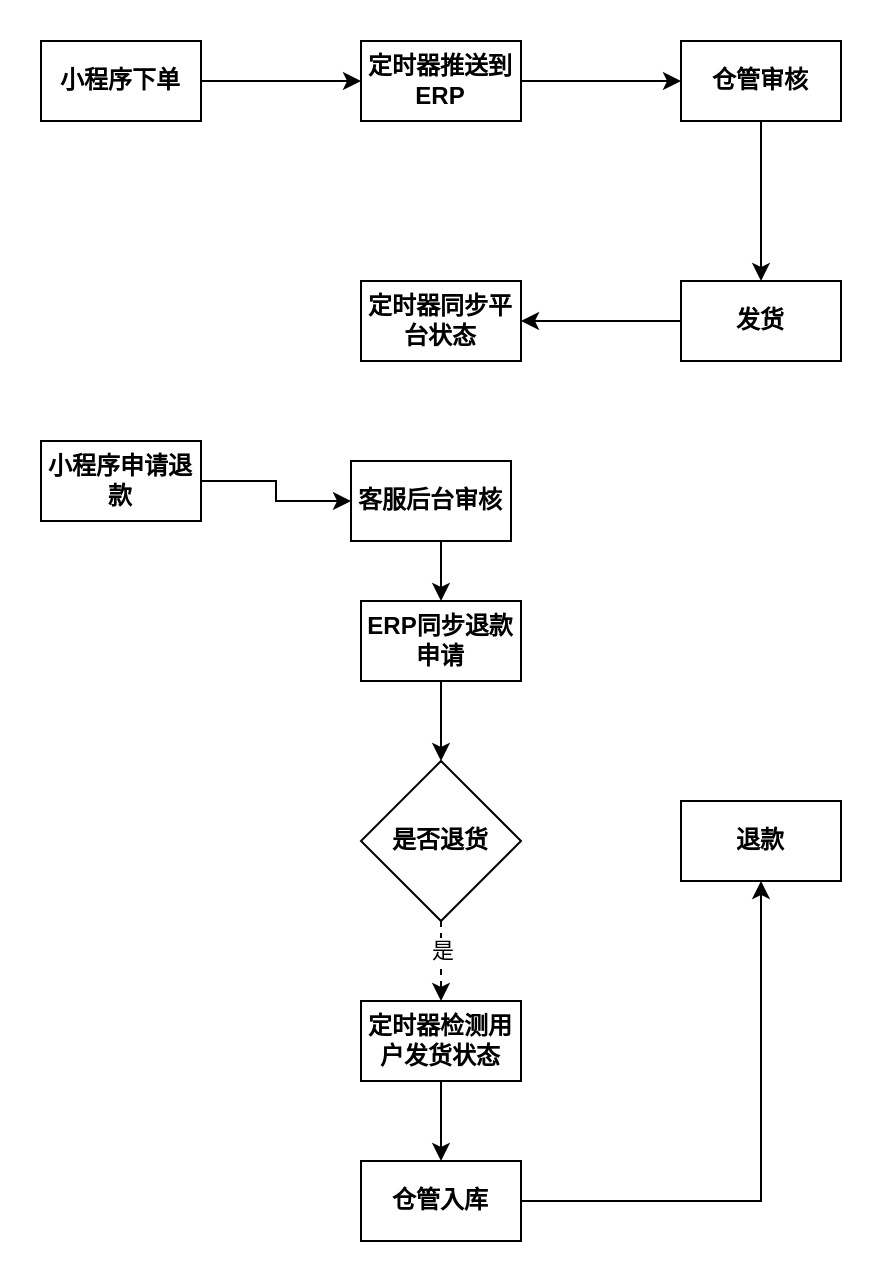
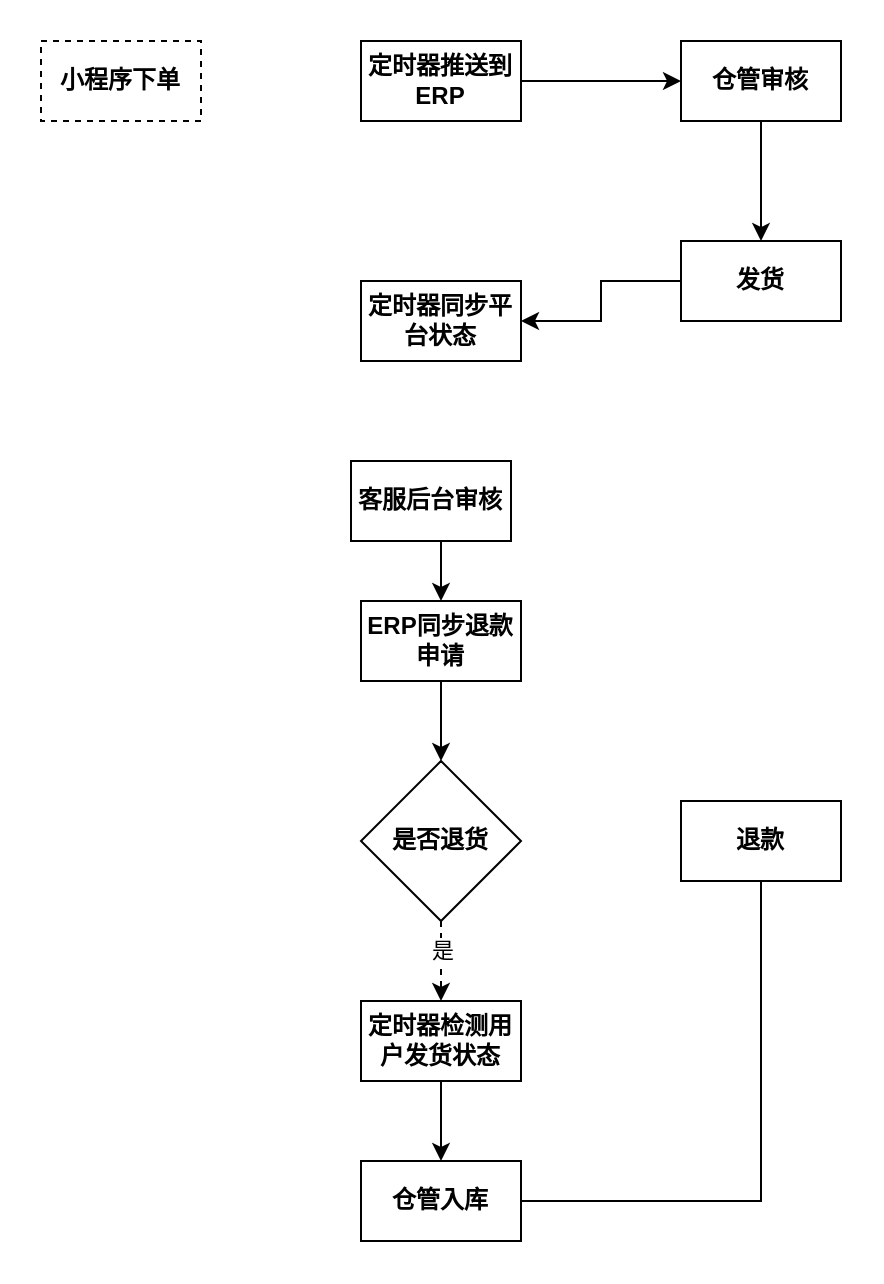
node "小程序下单": style solid -> dashed
edge "小程序下单" -> "定时器推送到ERP": removed
node "发货": moved (761, 321) -> (761, 281)
node "小程序申请退款": removed
edge "小程序申请退款" -> "客服后台审核": removed
edge "仓管入库" -> "退款": arrowhead classic -> none
